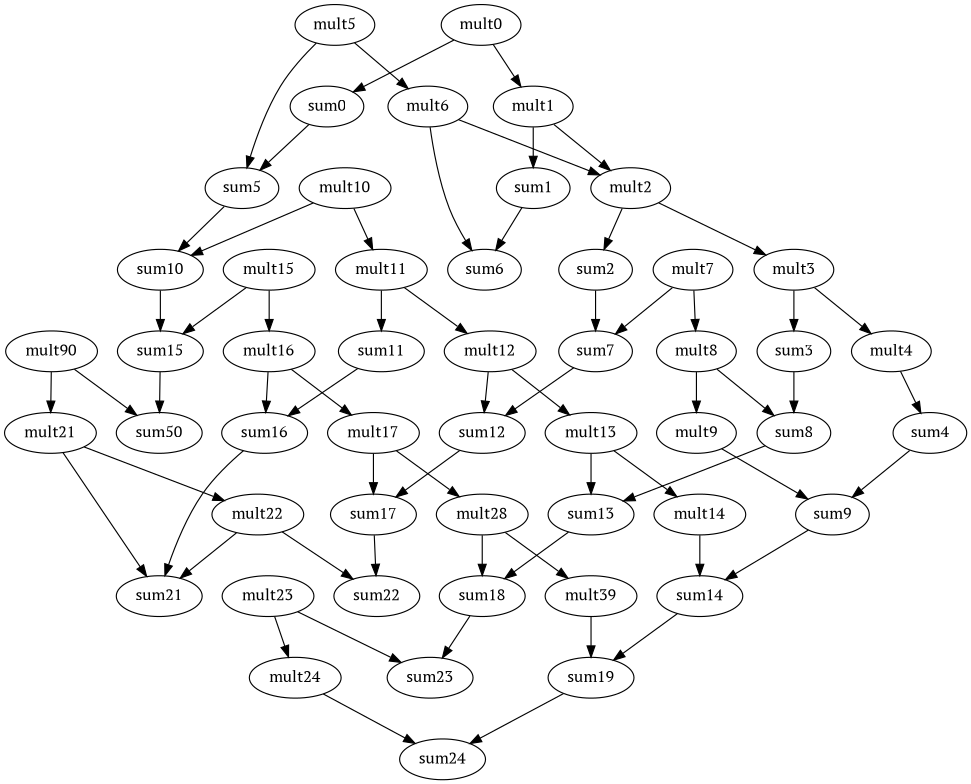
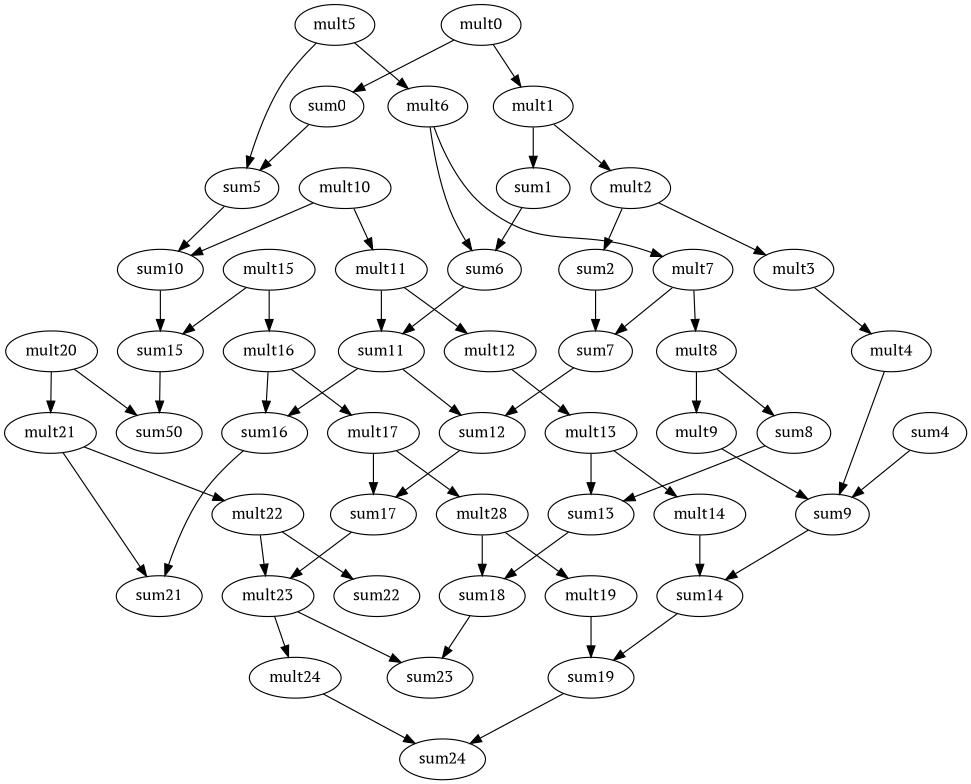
edge "mult6" -> "mult2": now "mult6" -> "mult7"
edge "sum6" -> "sum11": added
node "mult90": label "mult90" -> "mult20"
node "sum3": removed
edge "mult12" -> "sum12": now "sum11" -> "sum12"
edge "mult4" -> "sum4": now "mult4" -> "sum9"
edge "sum17" -> "sum22": now "sum17" -> "mult23"
edge "mult22" -> "sum21": now "mult22" -> "mult23"
node "mult39": label "mult39" -> "mult19"
